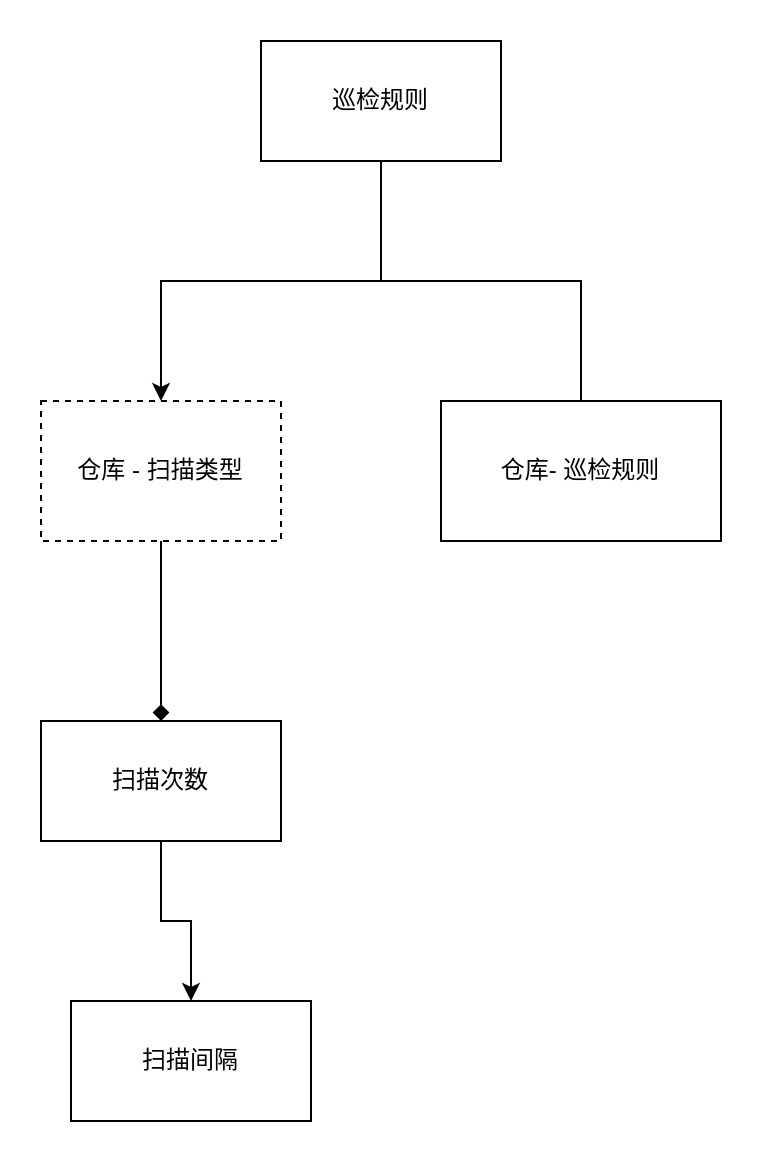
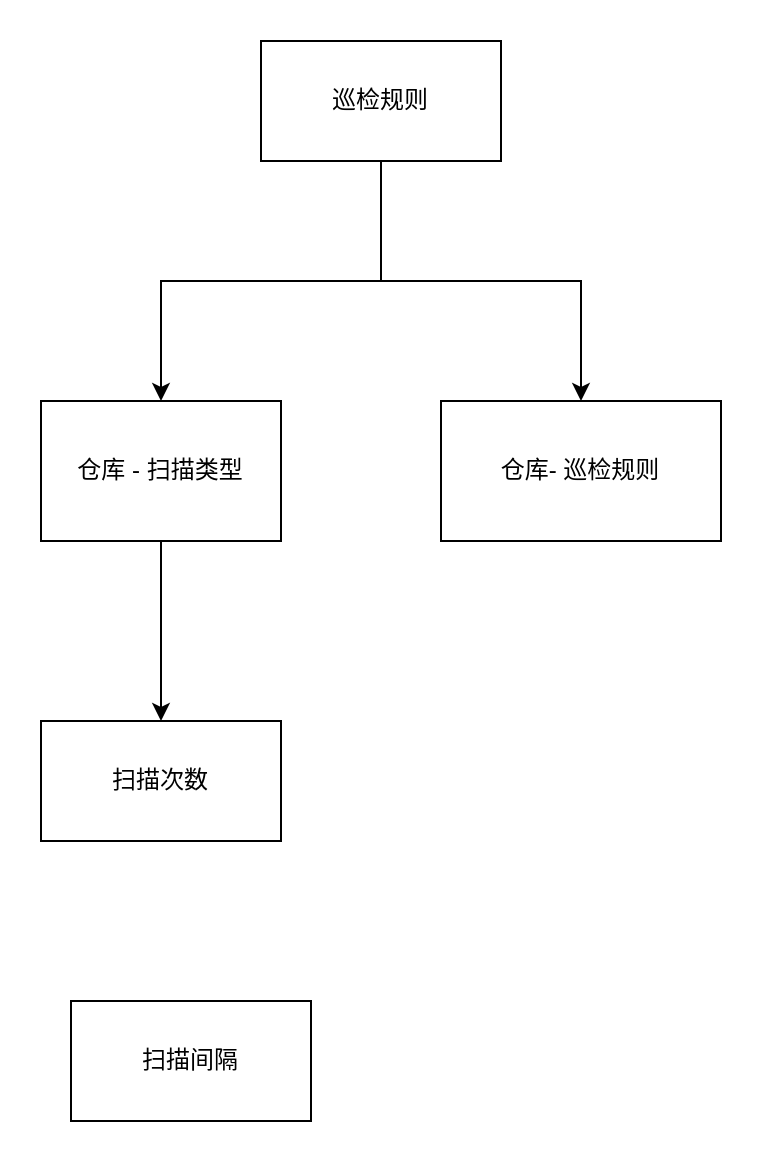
edge "巡检规则" -- "仓库- 巡检规则": arrowhead none -> classic
node "仓库 - 扫描类型": style dashed -> solid
edge "仓库 - 扫描类型" -> "扫描次数": arrowhead diamond -> classic
edge "扫描次数" -> "扫描间隔": removed
